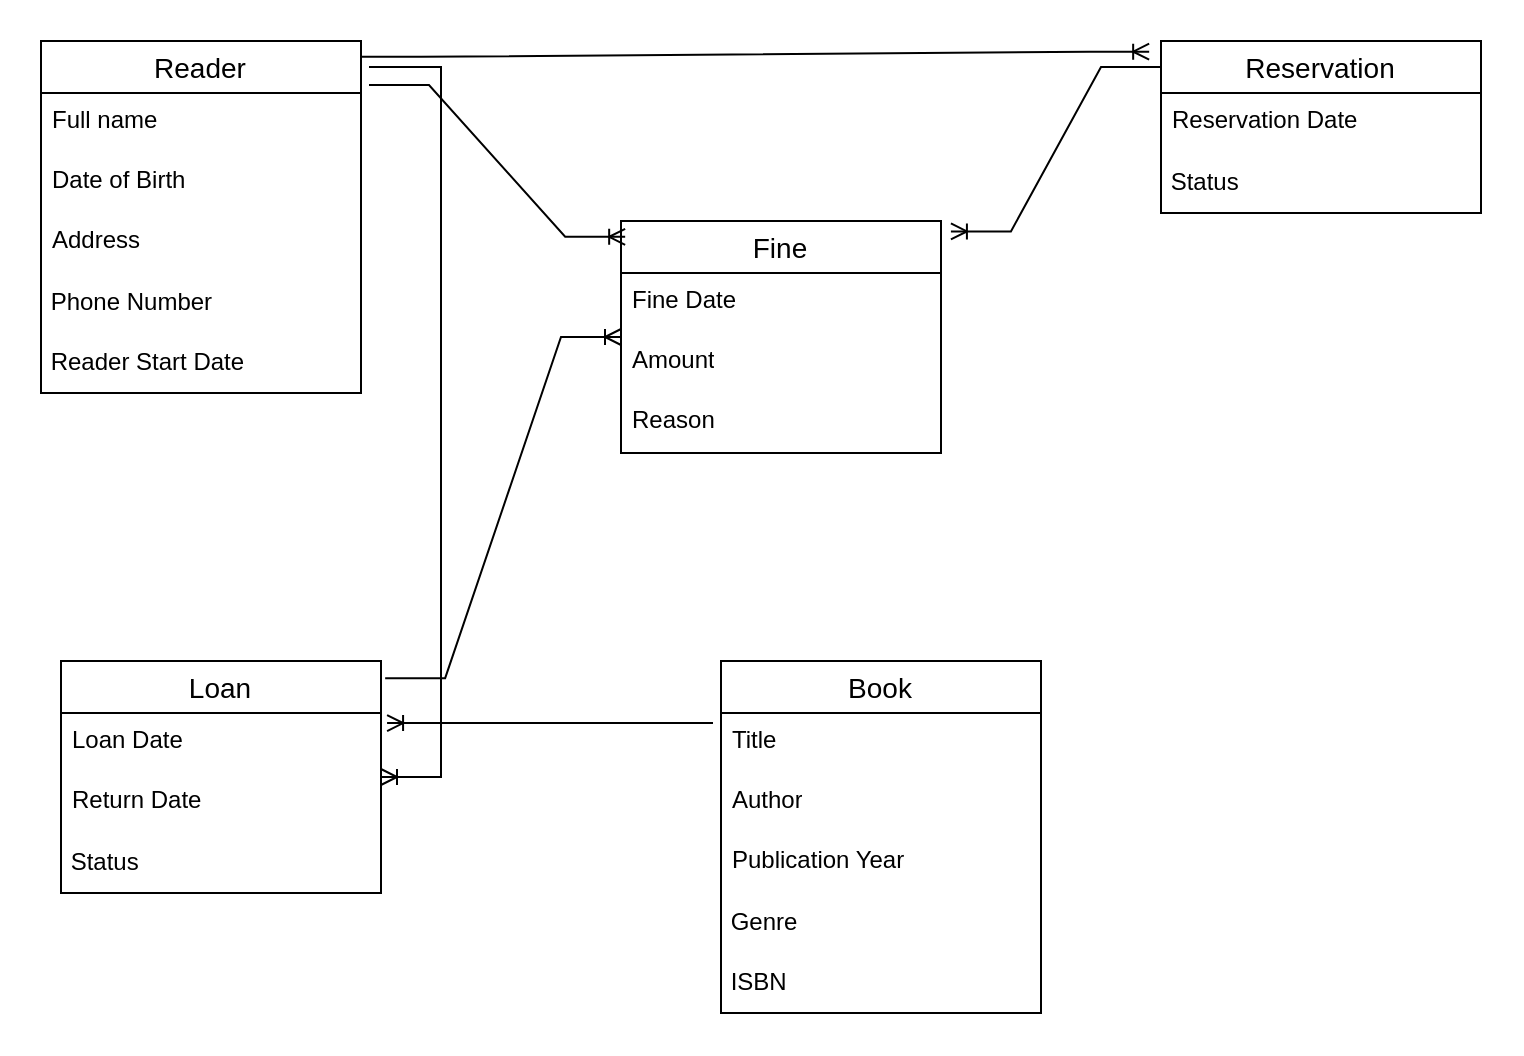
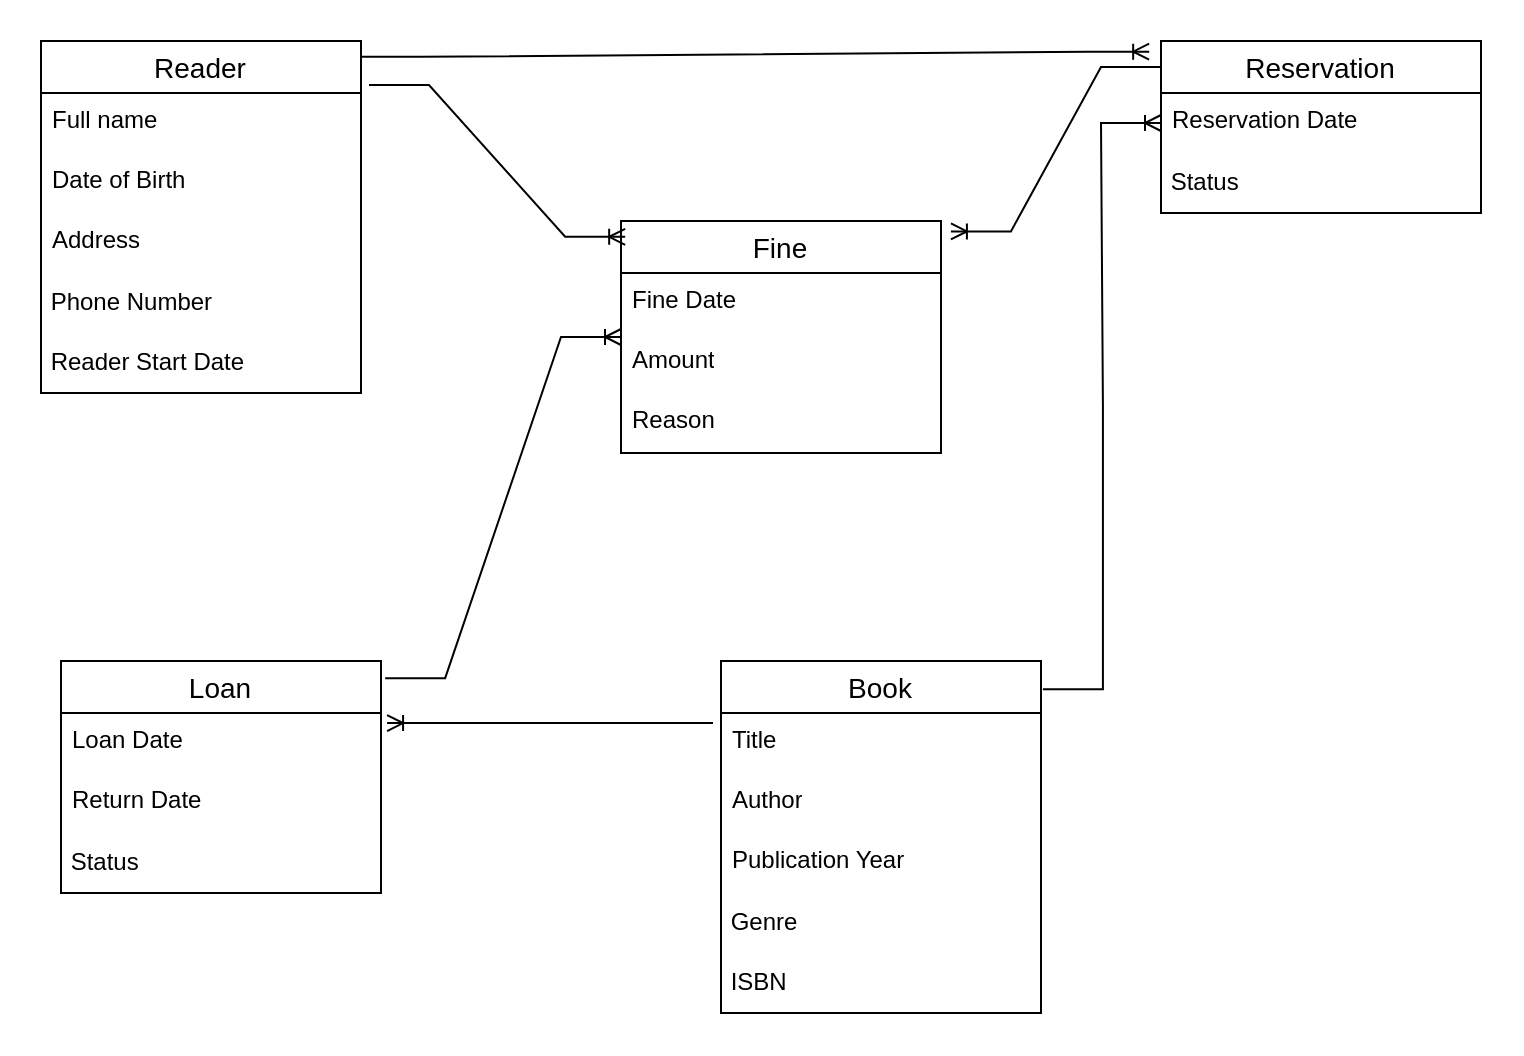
edge "Book" -> "Reservation Date": added
edge "Reader" -> "Loan": removed
